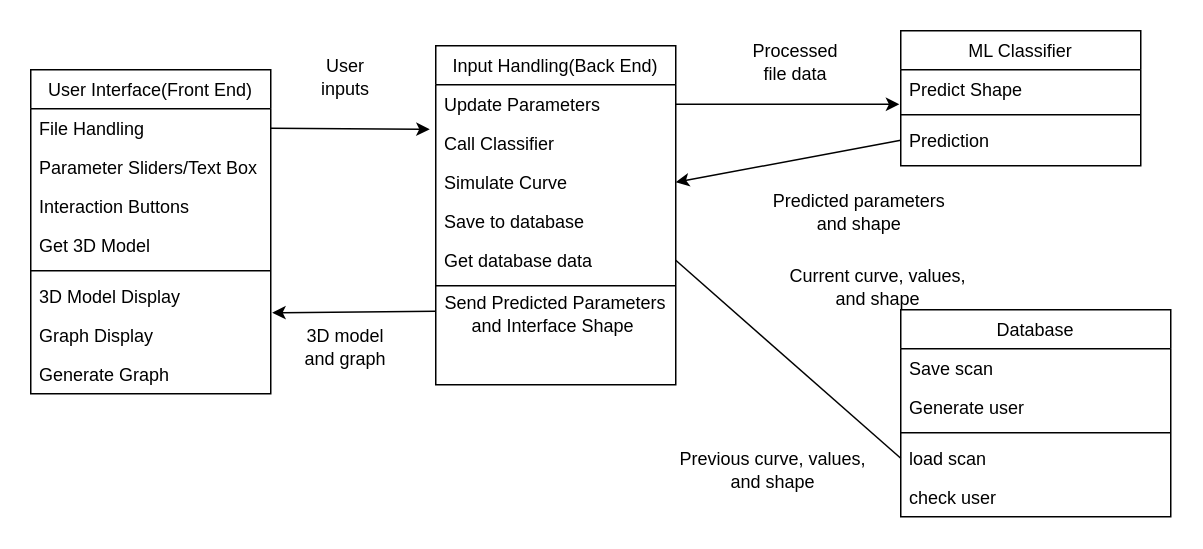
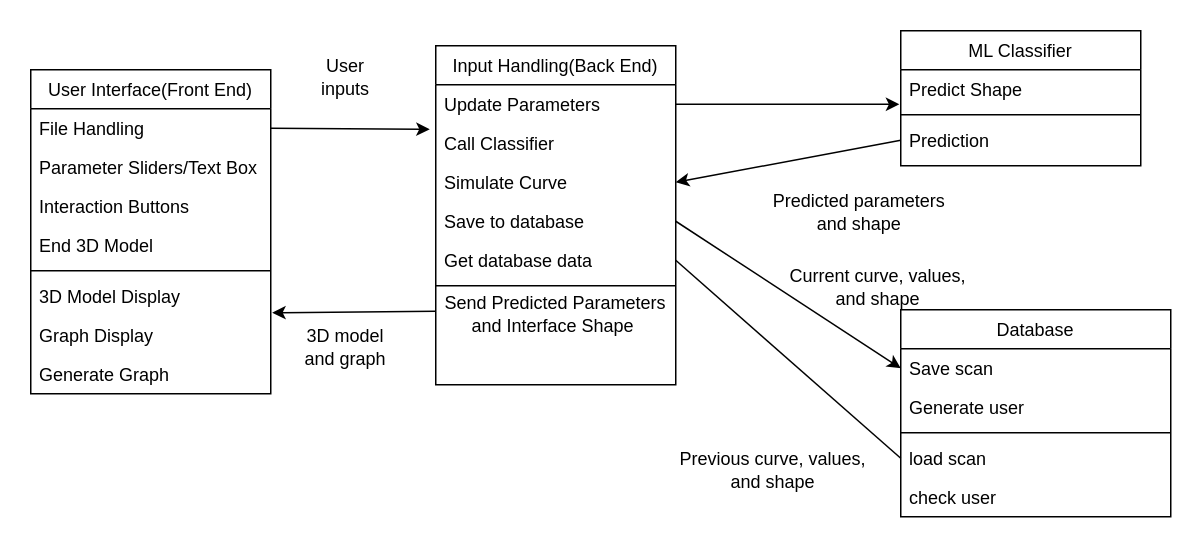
node "Processed file data": removed
node "Get 3D Model": label "Get 3D Model" -> "End 3D Model"
edge "Save to database" -> "Save scan": added
